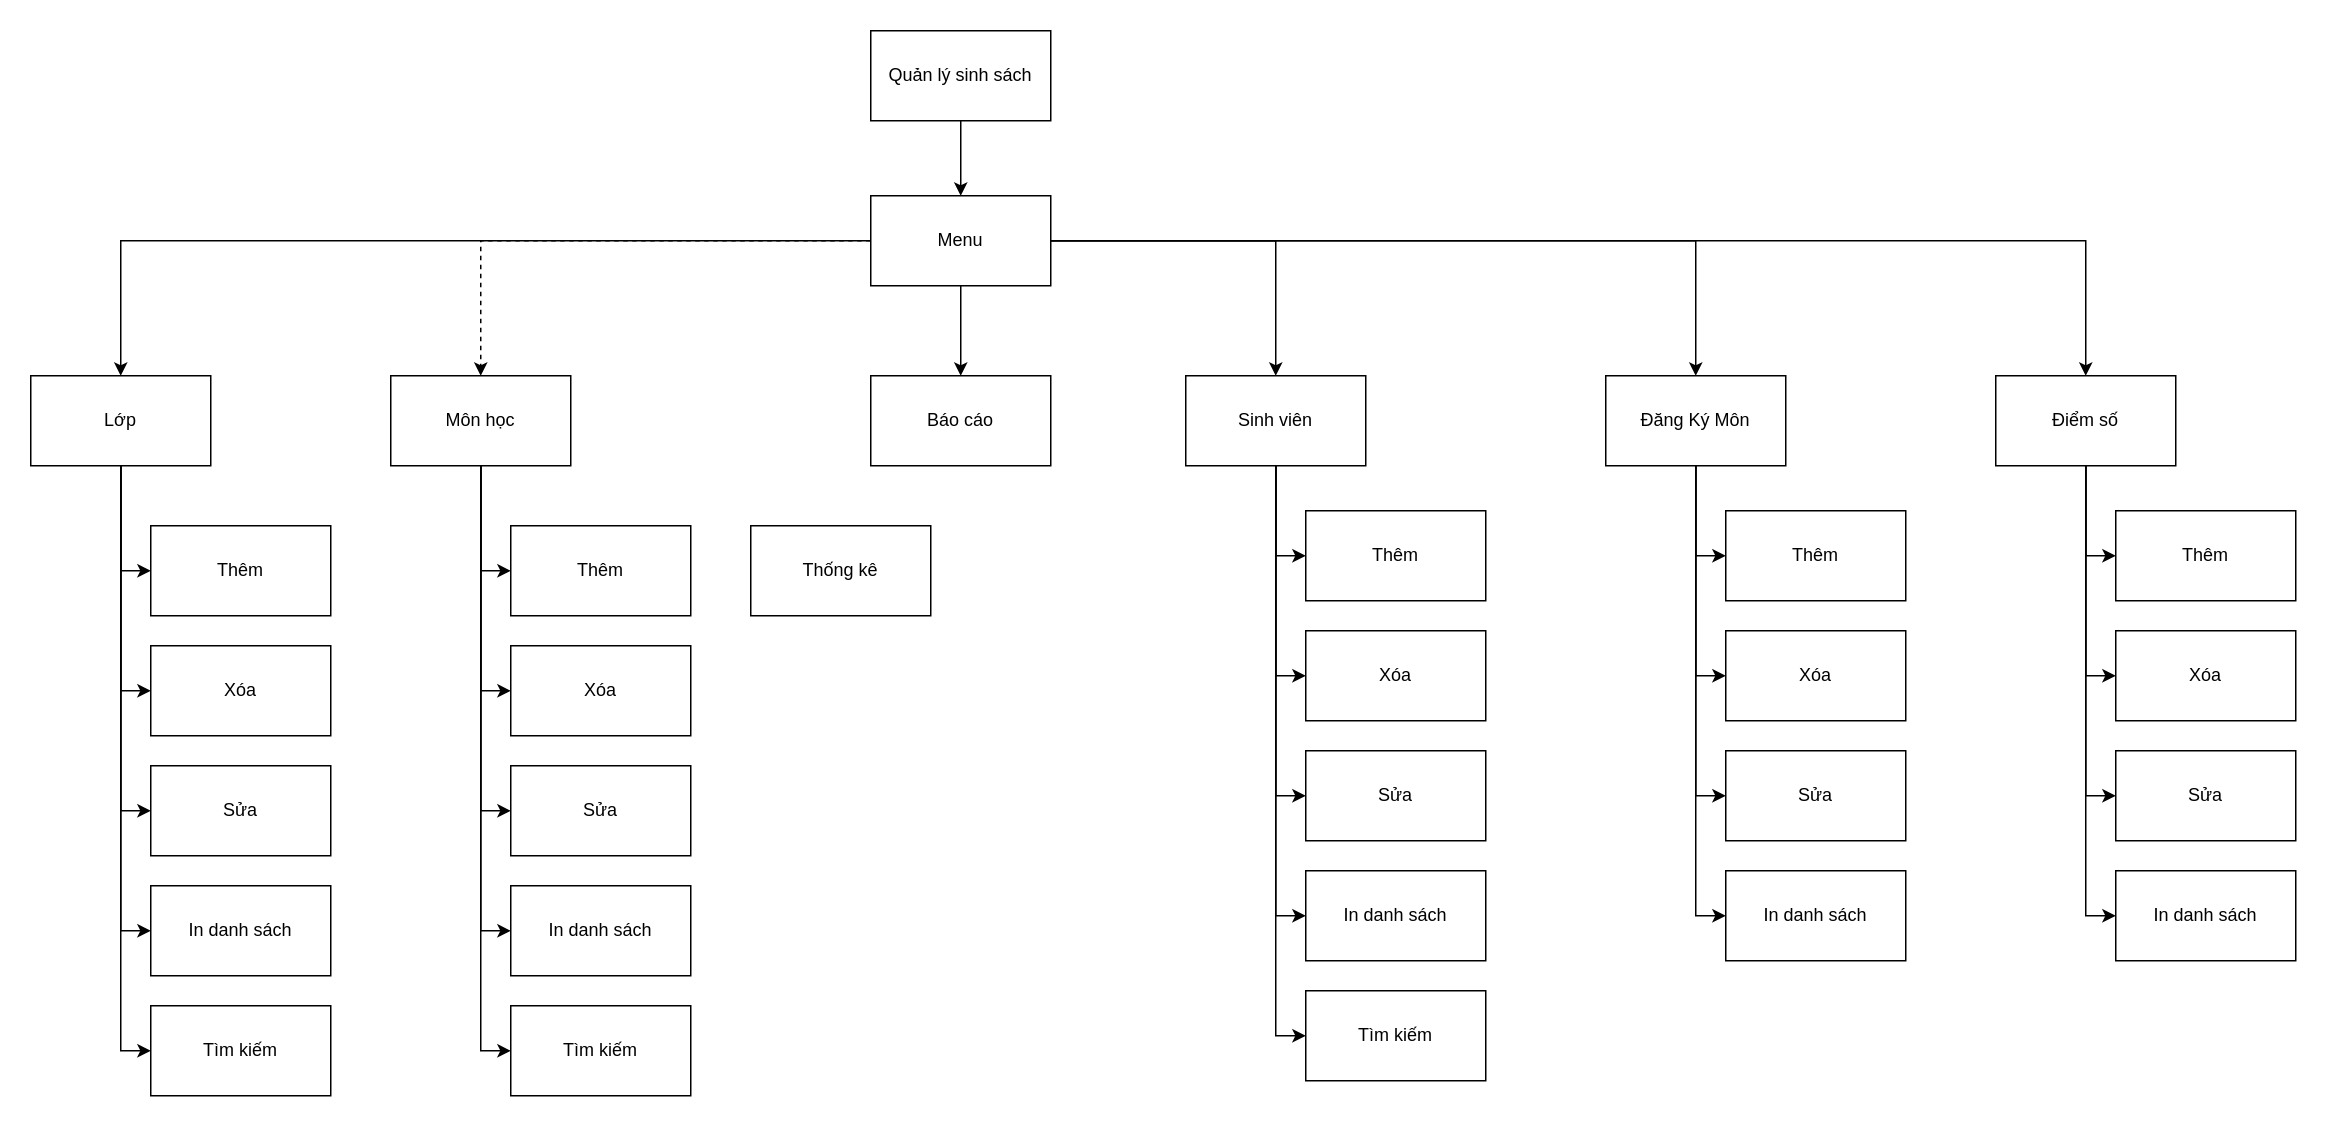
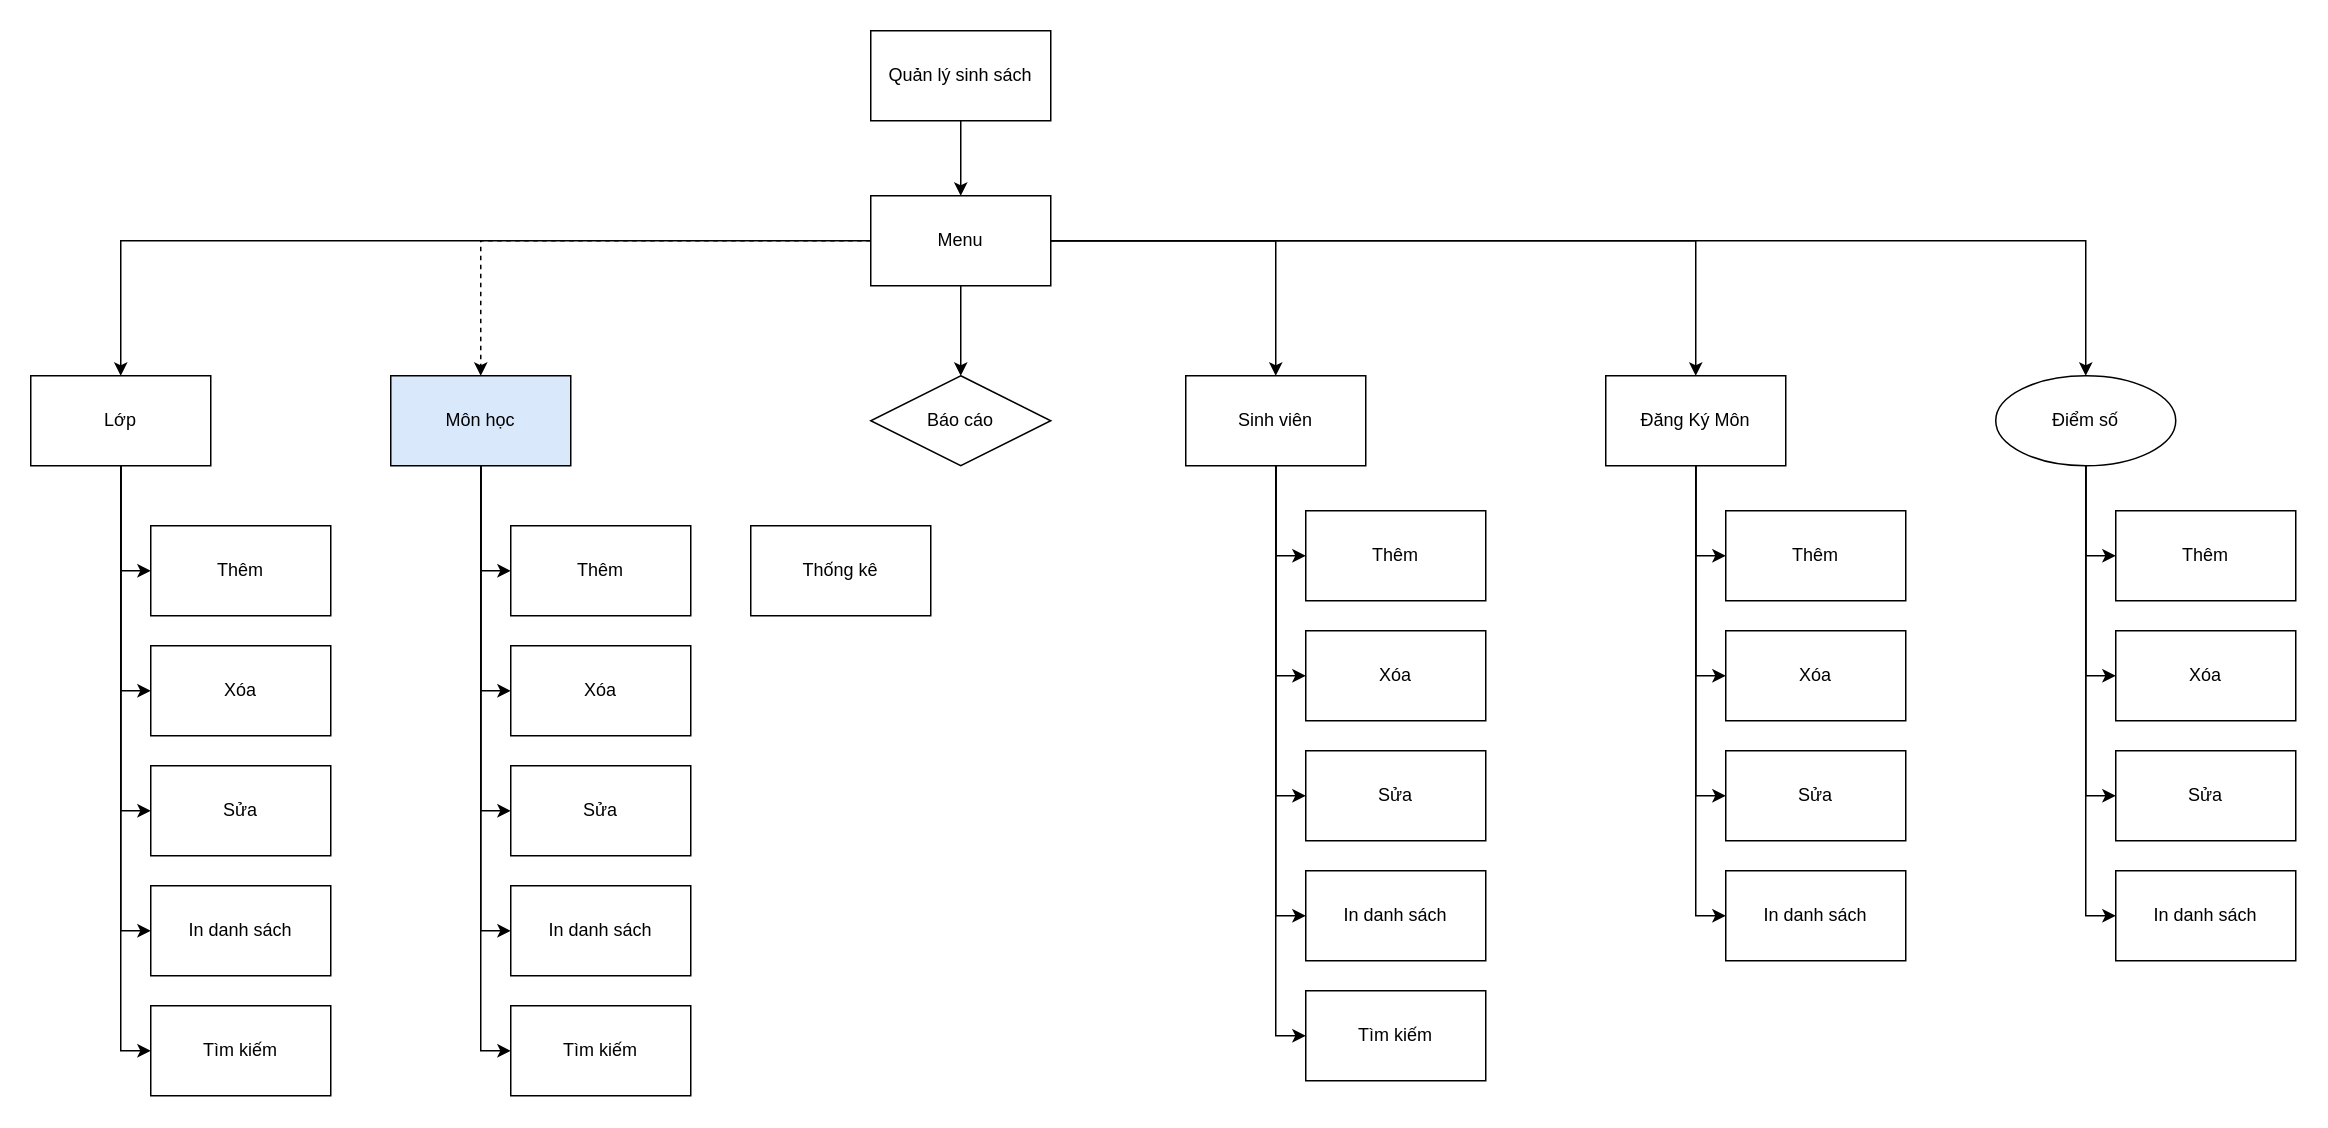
node "Môn học": fillcolor #ffffff -> #dae8fc
node "Báo cáo": shape rectangle -> diamond
node "Điểm số": shape rectangle -> ellipse
